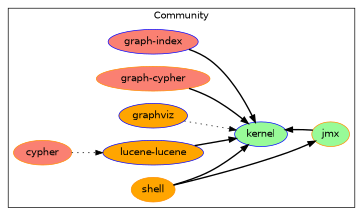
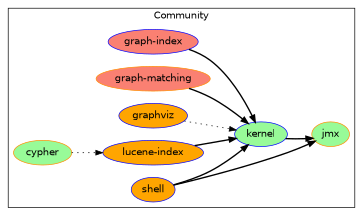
node "graph-cypher": label "graph-cypher" -> "graph-matching"
edge "jmx" -> "kernel": reversed
node "cypher": fillcolor salmon -> palegreen
node "lucene-lucene": label "lucene-lucene" -> "lucene-index"
node "shell": color darkorange -> blue
